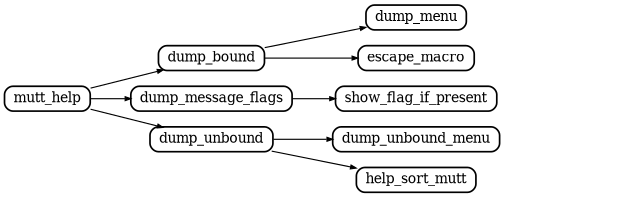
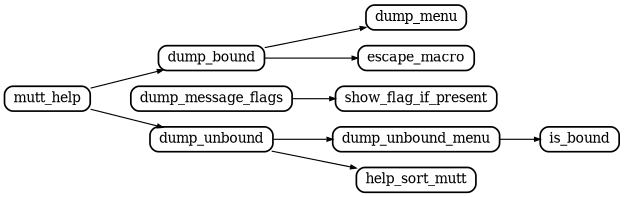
edge "mutt_help" -> "dump_message_flags": removed
node "is_bound": added
